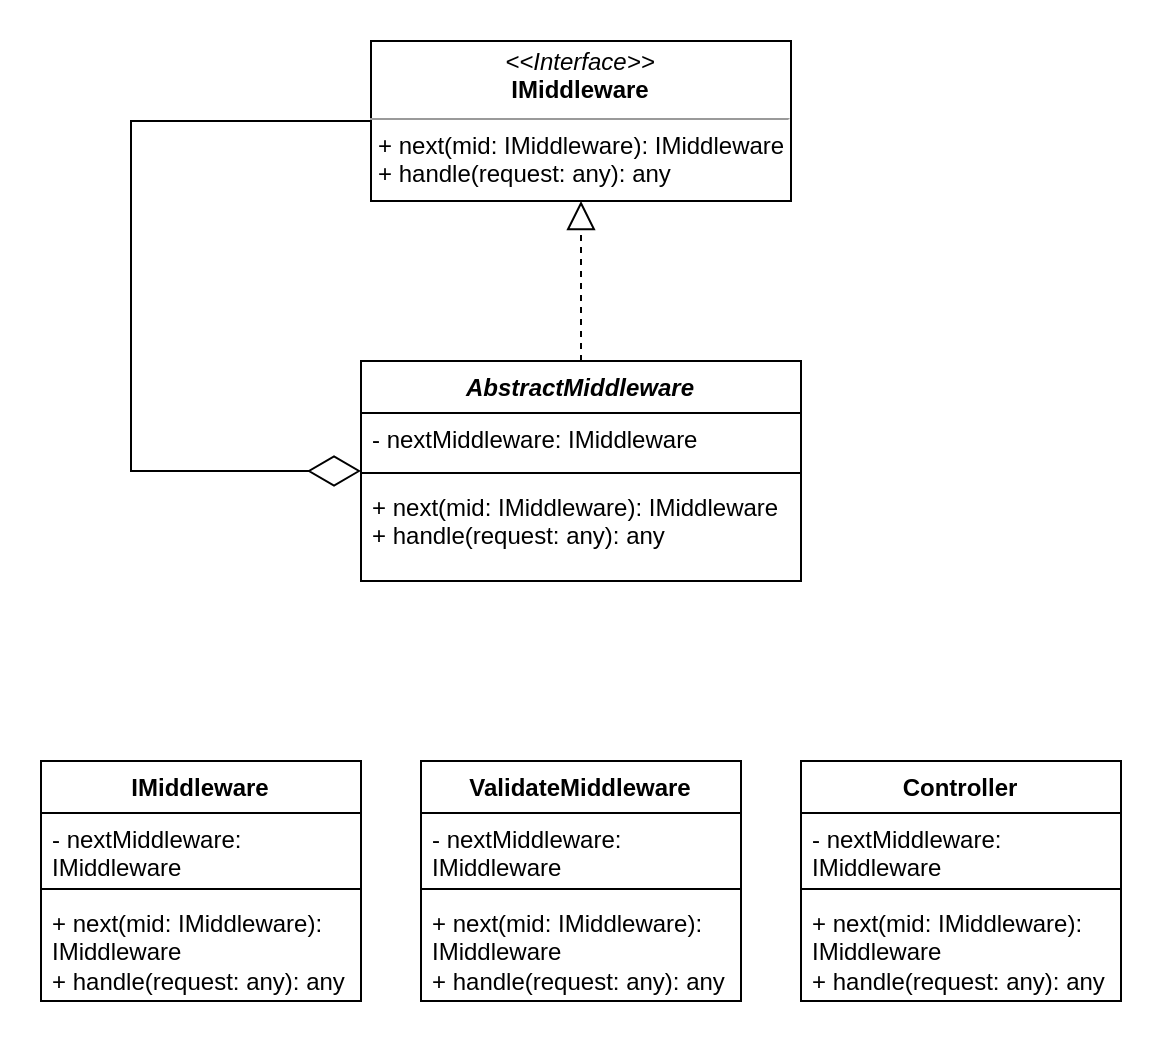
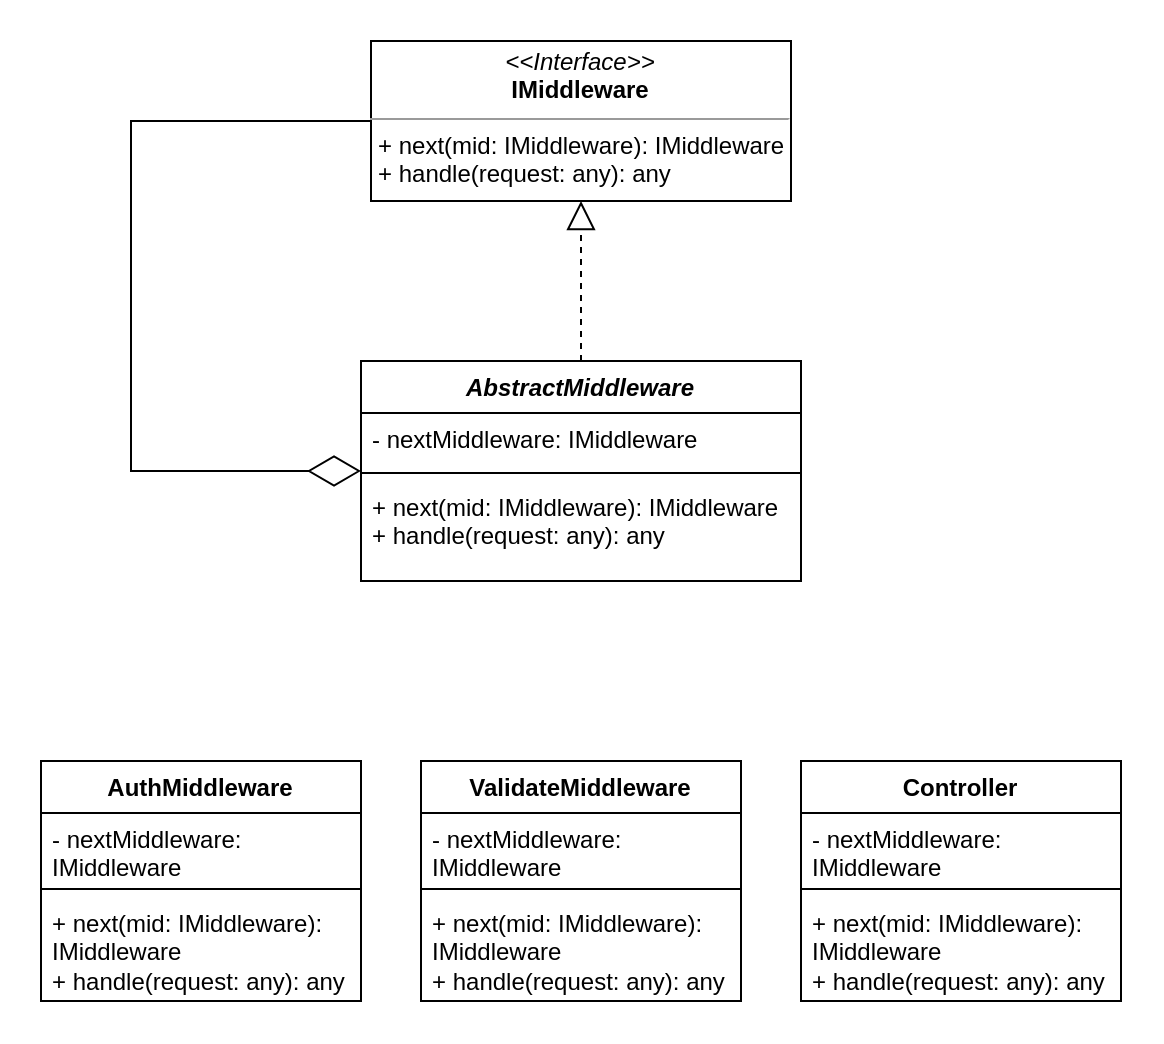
node "IMiddleware": label "IMiddleware" -> "AuthMiddleware"
